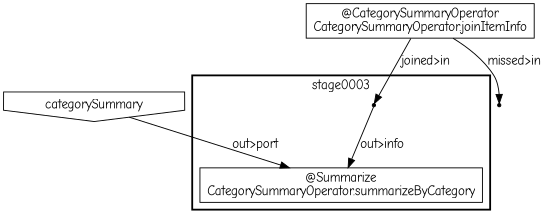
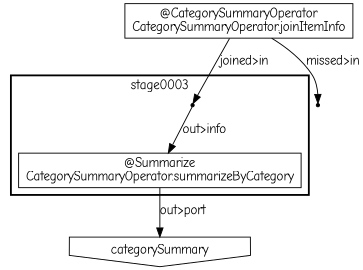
edge "categorySummary" -> "@Summarize CategorySummaryOperator.summarizeByCategory": reversed
